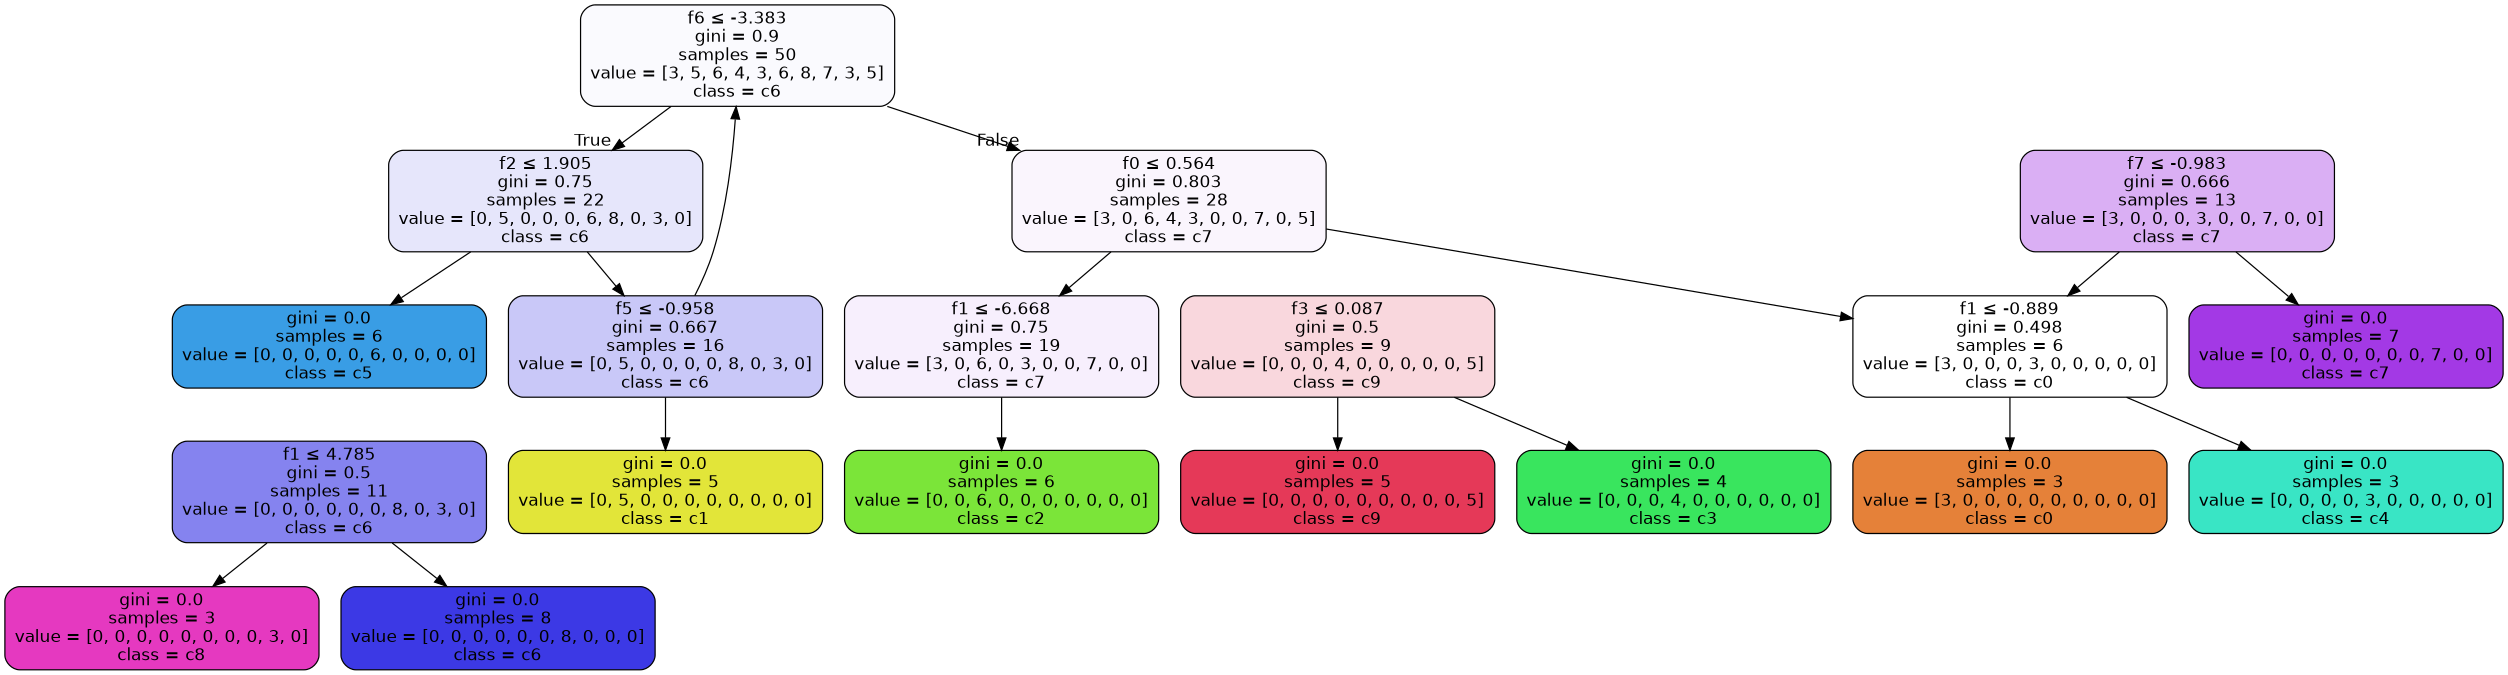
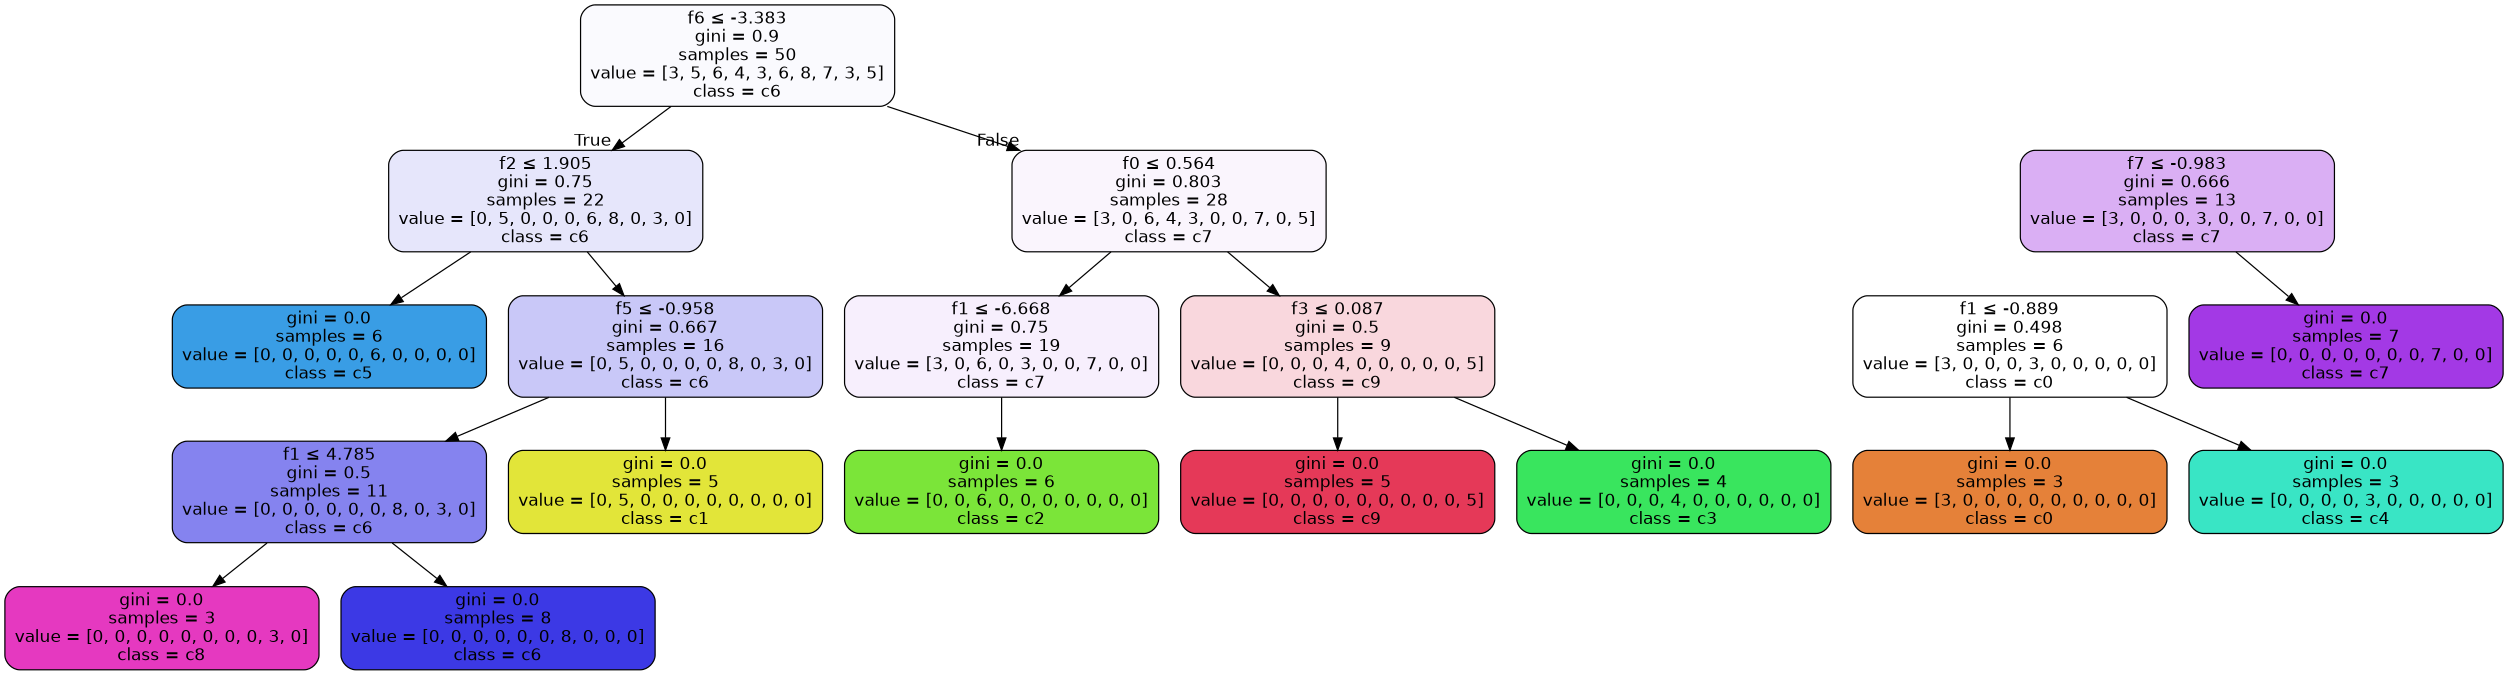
edge "f5 ≤ -0.958" -> "f6 ≤ -3.383": now "f5 ≤ -0.958" -> "f1 ≤ 4.785"
edge "f7 ≤ -0.983" -> "f1 ≤ -0.889": removed
edge "f0 ≤ 0.564" -> "f1 ≤ -0.889": now "f0 ≤ 0.564" -> "f3 ≤ 0.087"
